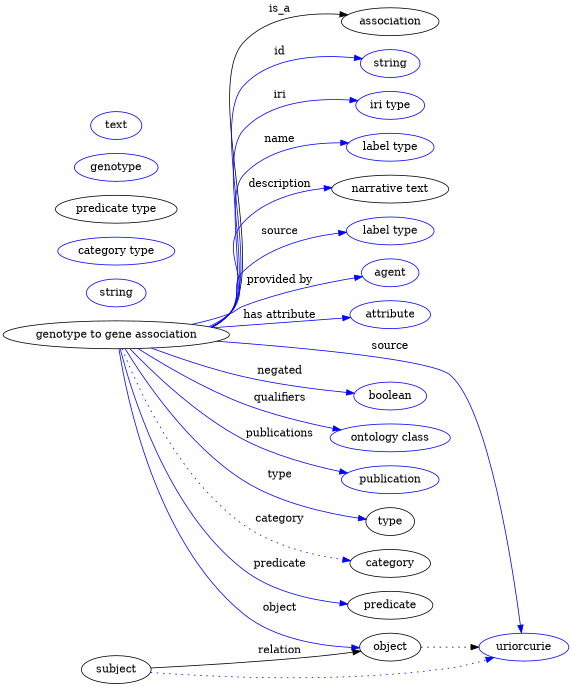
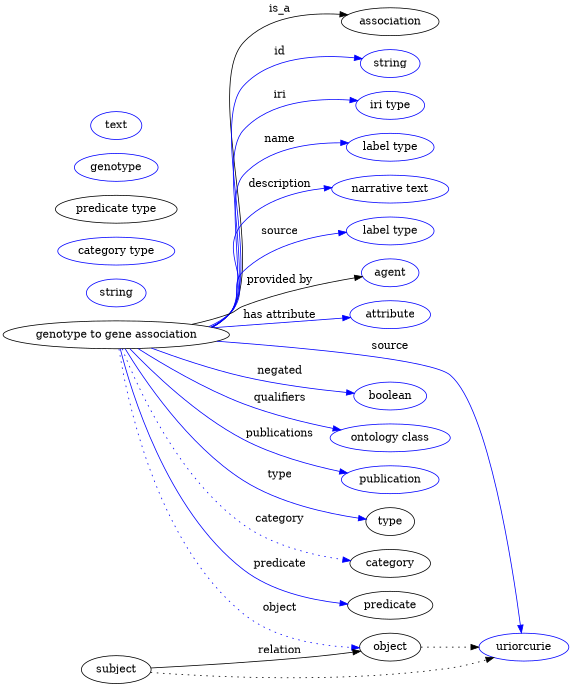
node "narrative text": color black -> blue
edge "genotype to gene association" -> "agent": color blue -> black
edge "genotype to gene association" -> "object": style solid -> dotted
edge "subject" -> "uriorcurie": color blue -> black
